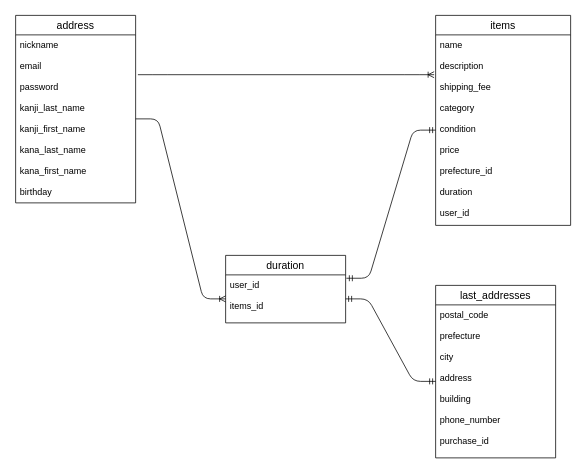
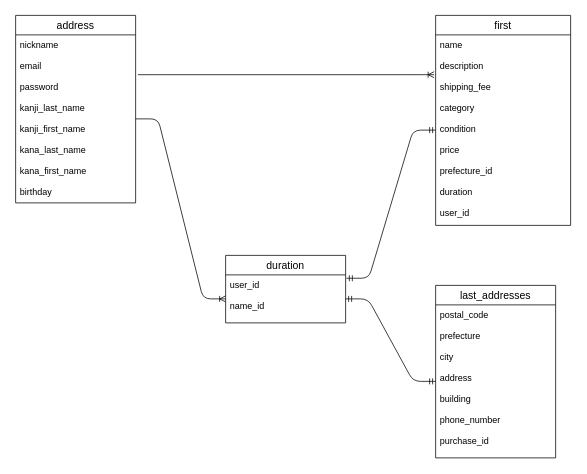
node "items": label "items" -> "first"
node "user_id items_id": label "user_id items_id" -> "user_id name_id"
